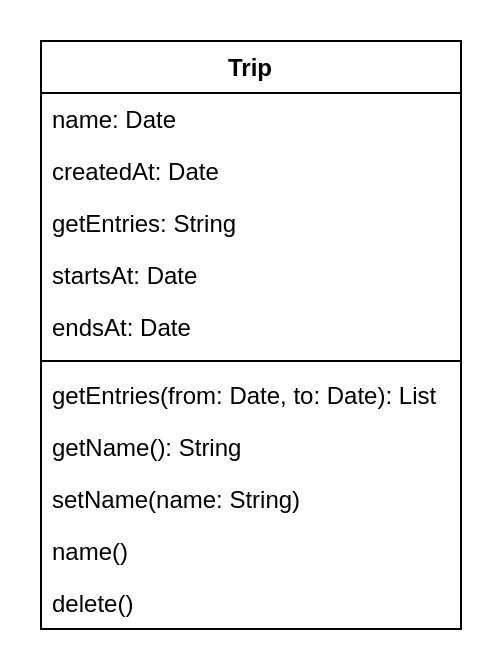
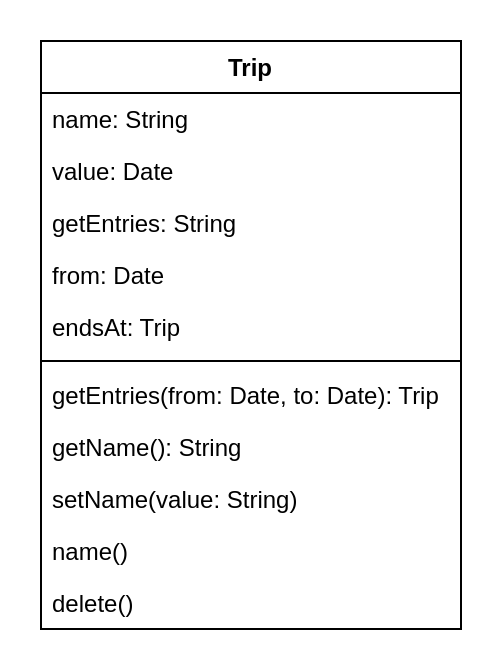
node "name: Date": label "name: Date" -> "name: String"
node "createdAt: Date": label "createdAt: Date" -> "value: Date"
node "startsAt: Date": label "startsAt: Date" -> "from: Date"
node "endsAt: Date": label "endsAt: Date" -> "endsAt: Trip"
node "getEntries(from: Date, to: Date): List": label "getEntries(from: Date, to: Date): List" -> "getEntries(from: Date, to: Date): Trip"
node "setName(name: String)": label "setName(name: String)" -> "setName(value: String)"
